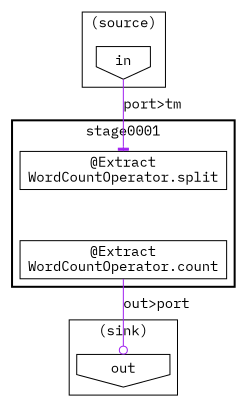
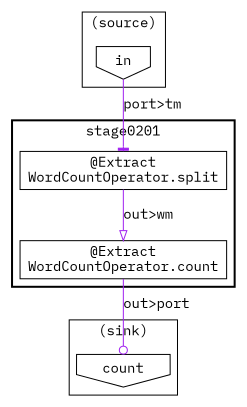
cluster "stage0001": label "stage0001" -> "stage0201"
edge "@Extract WordCountOperator.split" -> "@Extract WordCountOperator.count": added, label "out>wm"
node "out": label "out" -> "count"
